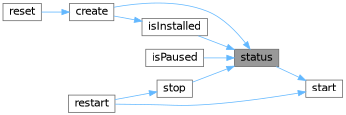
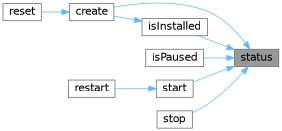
edge "status" -> "start": reversed
edge "restart" -> "stop": removed
